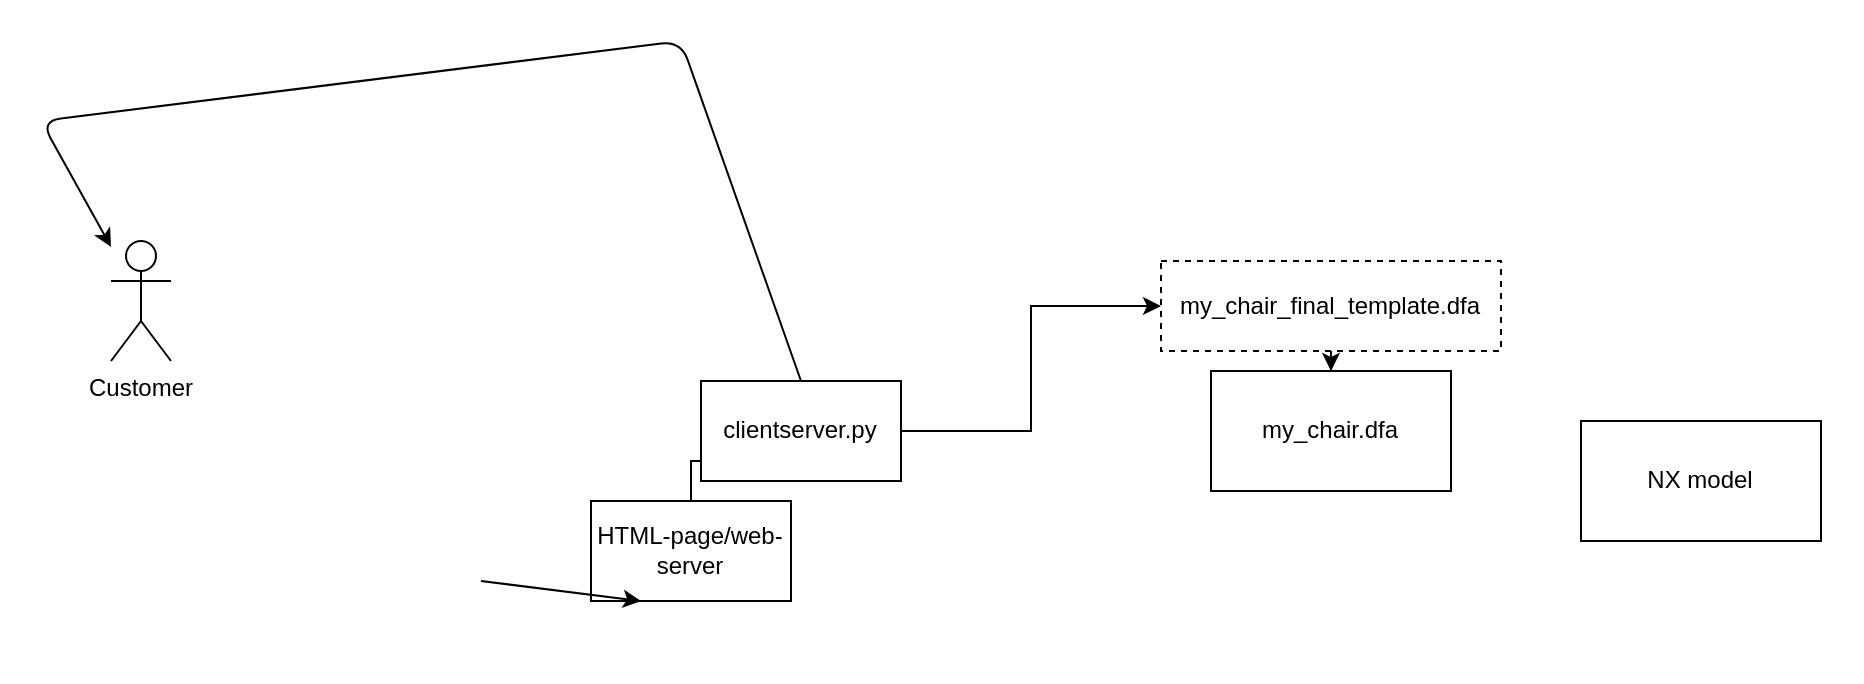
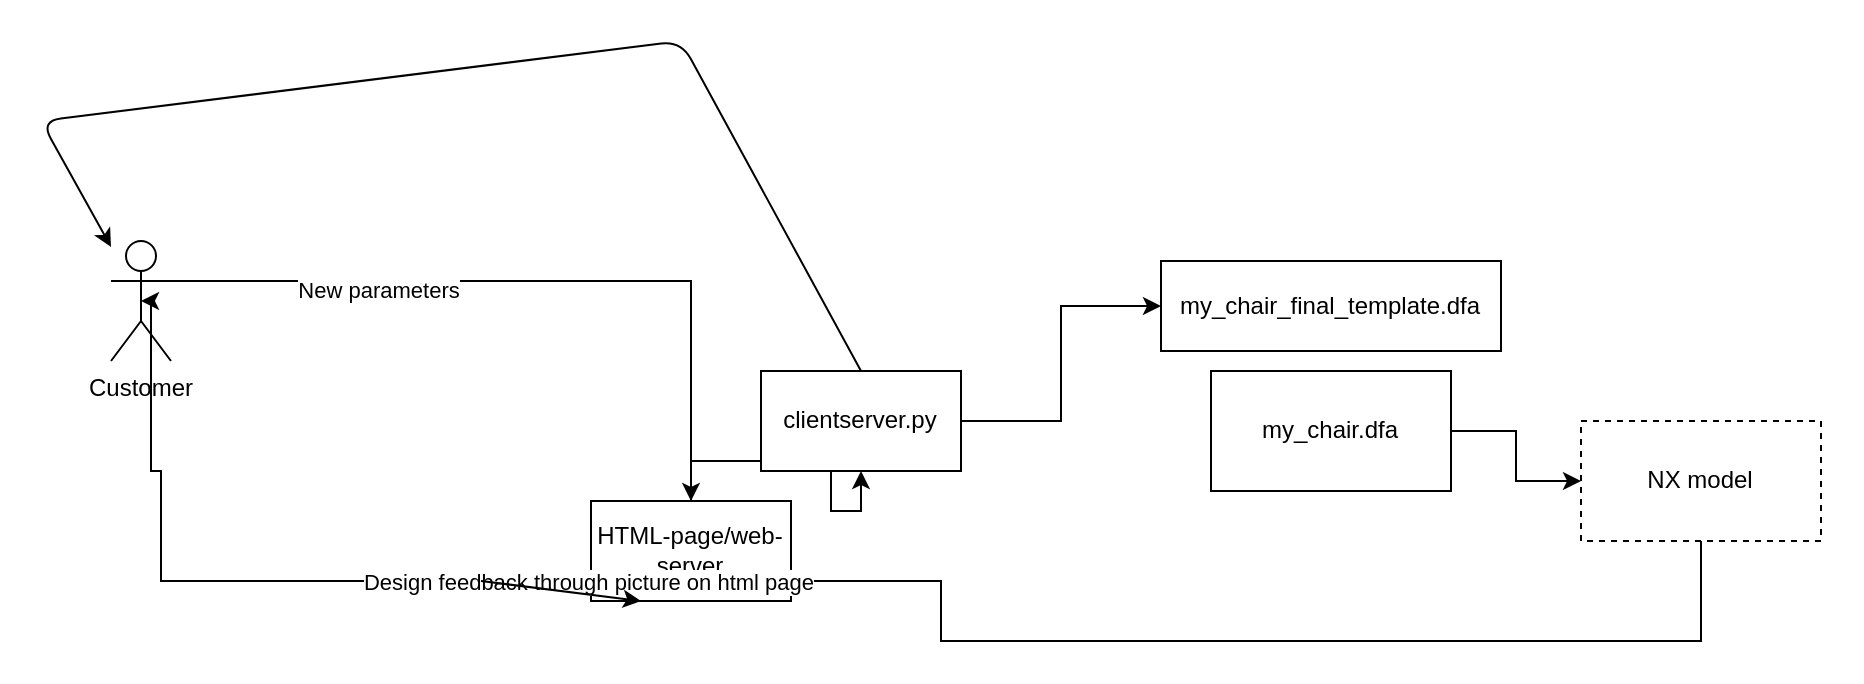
edge "Customer" -> "HTML-page/web-server": added, label "New parameters"
node "my_chair_final_template.dfa": style dashed -> solid
edge "my_chair_final_template.dfa" -> "my_chair.dfa": removed
node "clientserver.py": moved (801, 431) -> (861, 421)
edge "my_chair.dfa" -> "NX model": added
node "NX model": style solid -> dashed
edge "NX model" -> "Customer": added, label "Design feedback through picture on html page"
